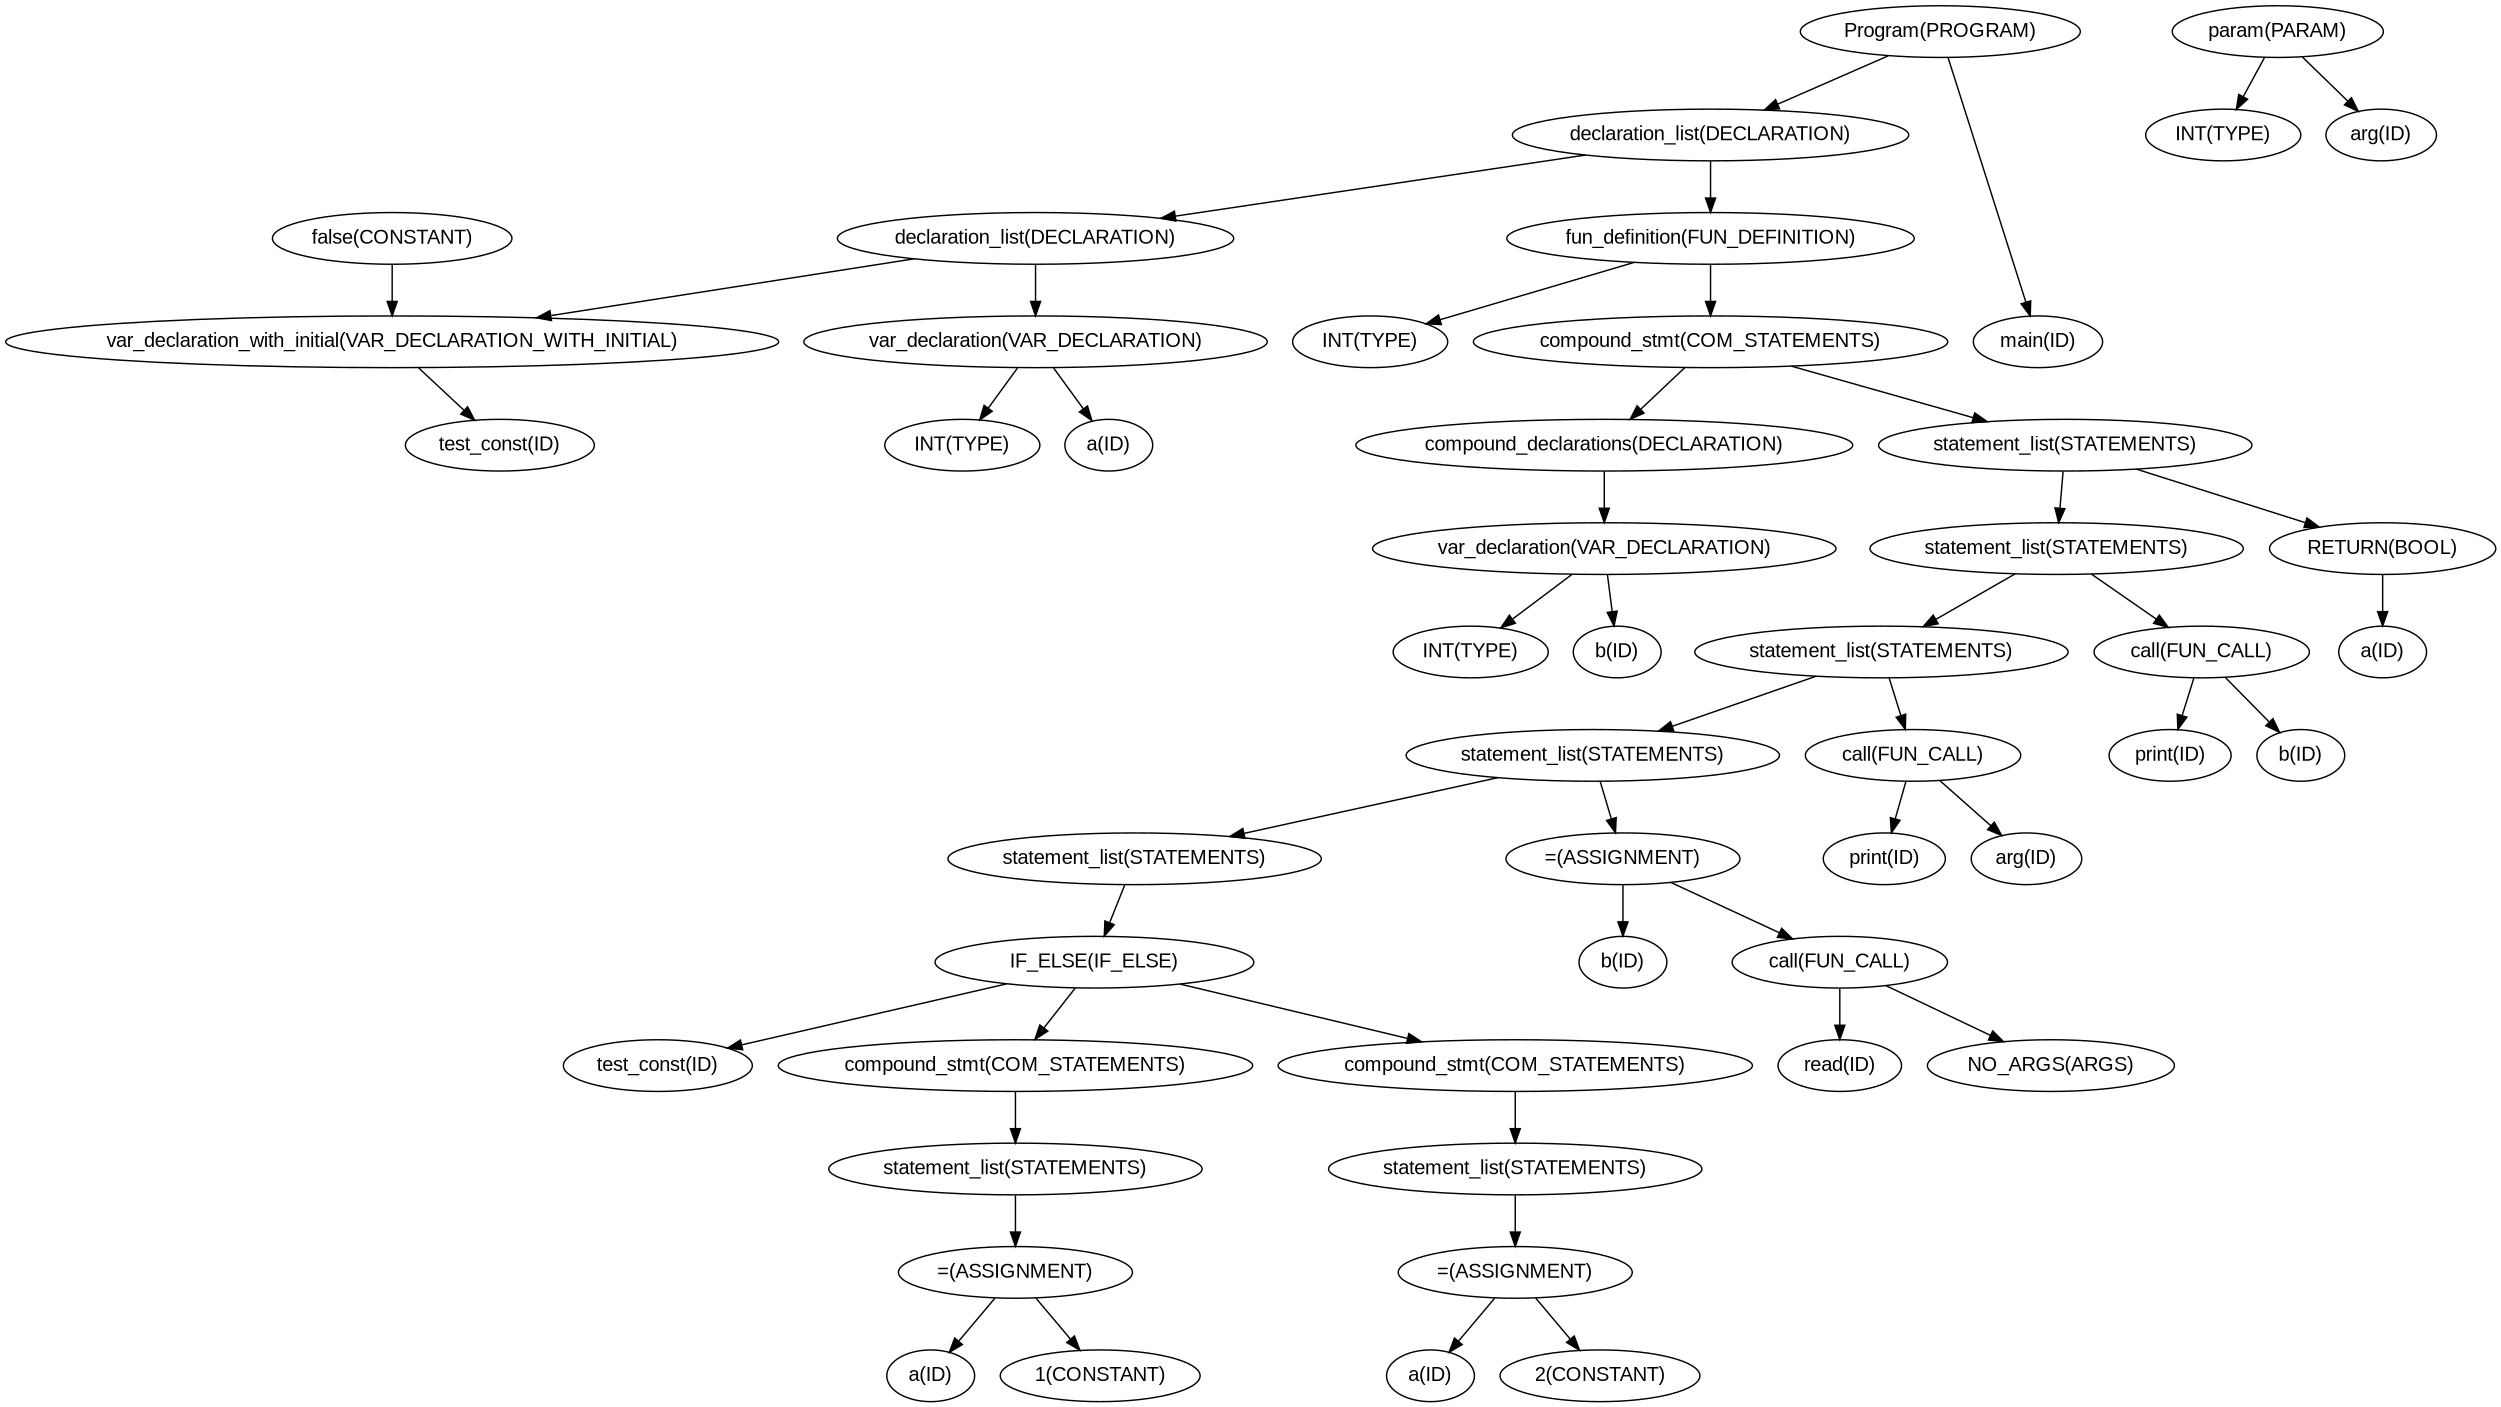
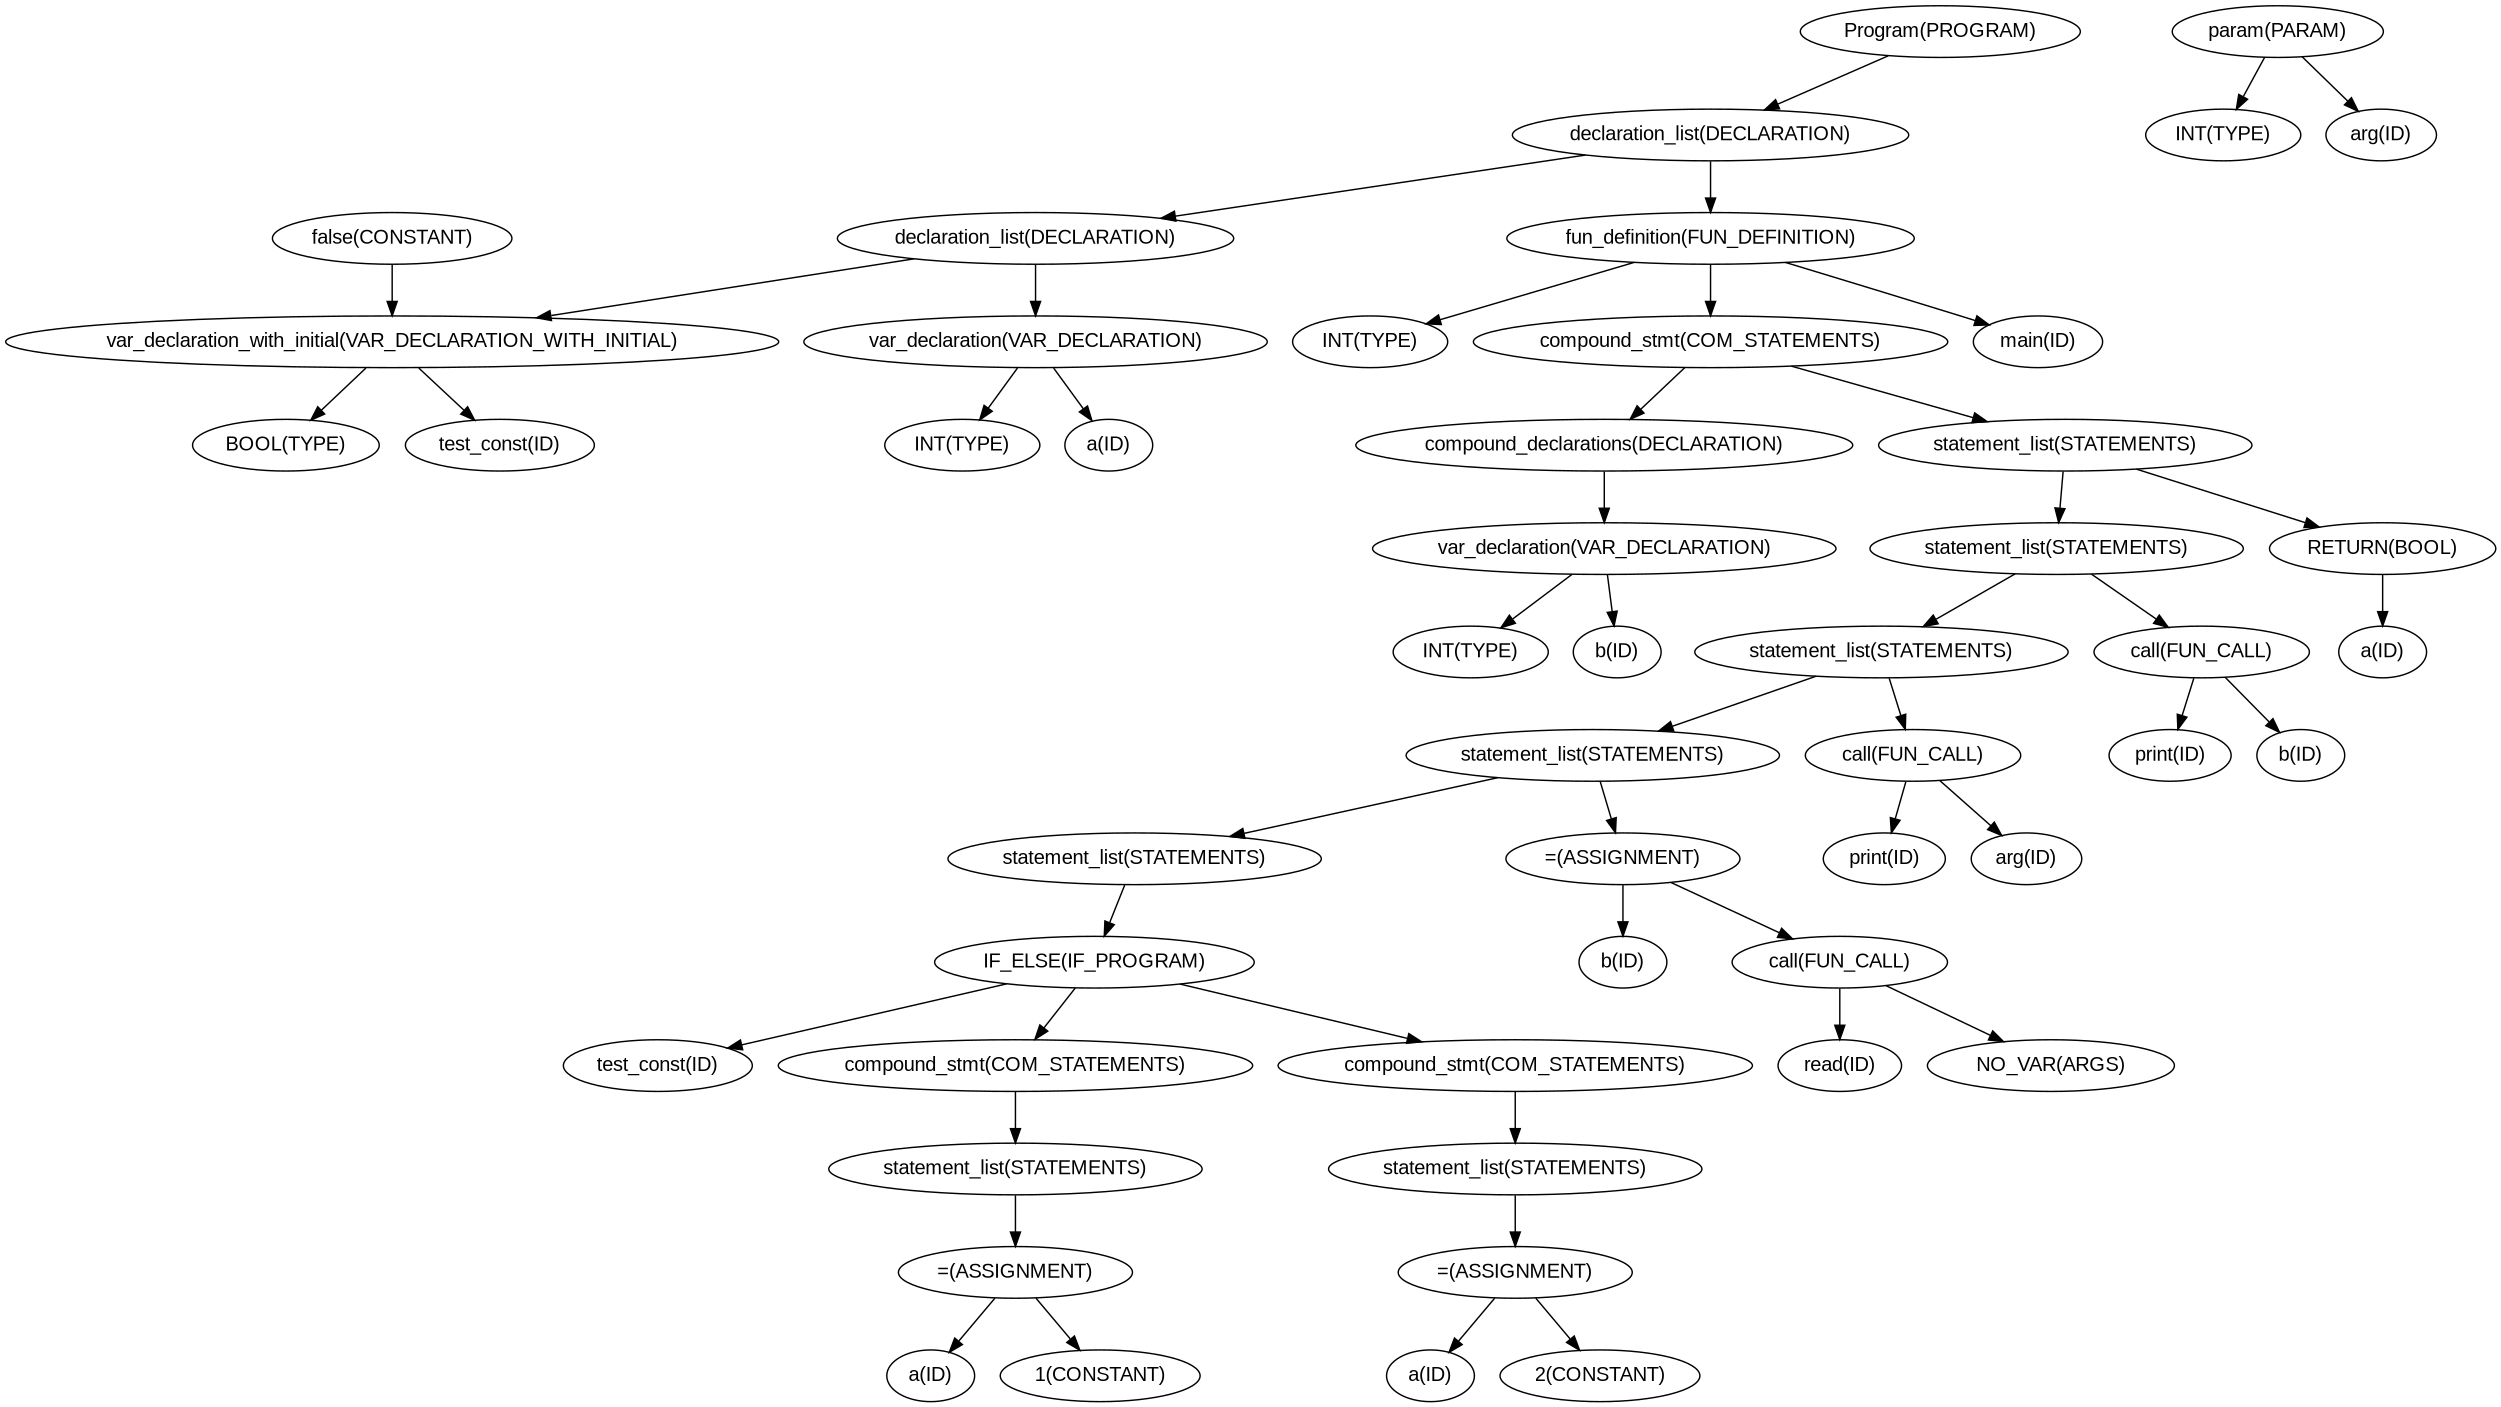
edge "Program(PROGRAM)" -> "main(ID)": now "fun_definition(FUN_DEFINITION)" -> "main(ID)"
node "BOOL(TYPE)": added
node "IF_ELSE(IF_ELSE)": label "IF_ELSE(IF_ELSE)" -> "IF_ELSE(IF_PROGRAM)"
node "NO_ARGS(ARGS)": label "NO_ARGS(ARGS)" -> "NO_VAR(ARGS)"
